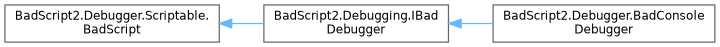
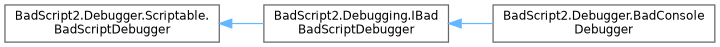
node "BadScript2.Debugger.Scriptable. BadScript": label "BadScript2.Debugger.Scriptable. BadScript" -> "BadScript2.Debugger.Scriptable. BadScriptDebugger"
node "BadScript2.Debugging.IBad Debugger": label "BadScript2.Debugging.IBad Debugger" -> "BadScript2.Debugging.IBad BadScriptDebugger"
